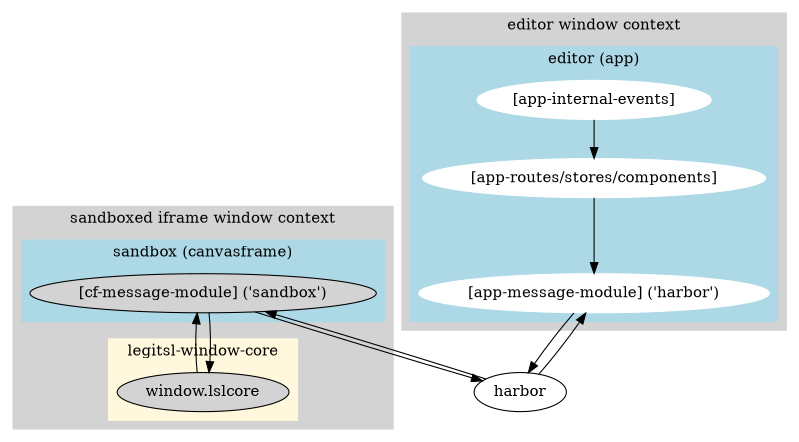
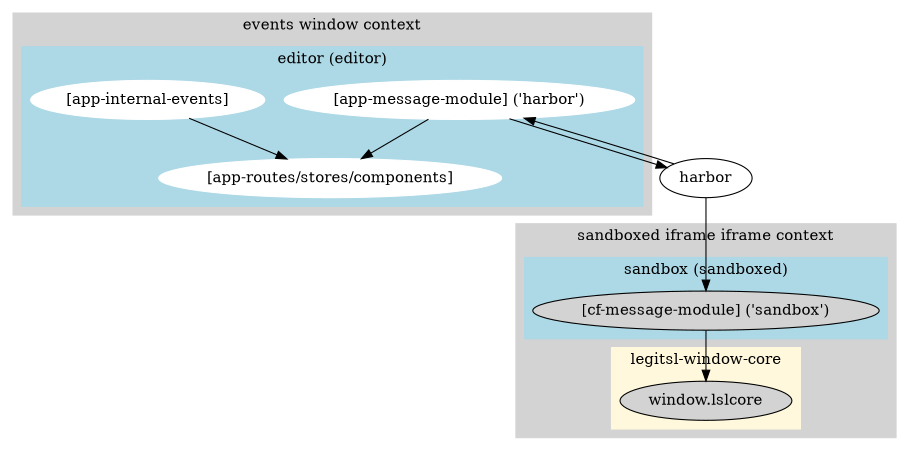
cluster "editor window context": label "editor window context" -> "events window context"
cluster "editor (app)": label "editor (app)" -> "editor (editor)"
cluster "sandboxed iframe window context": label "sandboxed iframe window context" -> "sandboxed iframe iframe context"
edge "[app-routes/stores/components]" -> "[app-message-module] ('harbor')": reversed
cluster "sandbox (canvasframe)": label "sandbox (canvasframe)" -> "sandbox (sandboxed)"
edge "[cf-message-module] ('sandbox')" -> "harbor": removed
edge "window.lslcore" -> "[cf-message-module] ('sandbox')": removed
